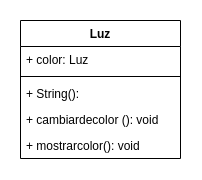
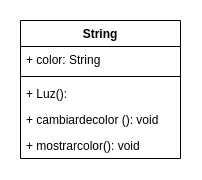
node "Luz": label "Luz" -> "String"
node "+ color: Luz": label "+ color: Luz" -> "+ color: String"
node "+ String():": label "+ String():" -> "+ Luz():"
